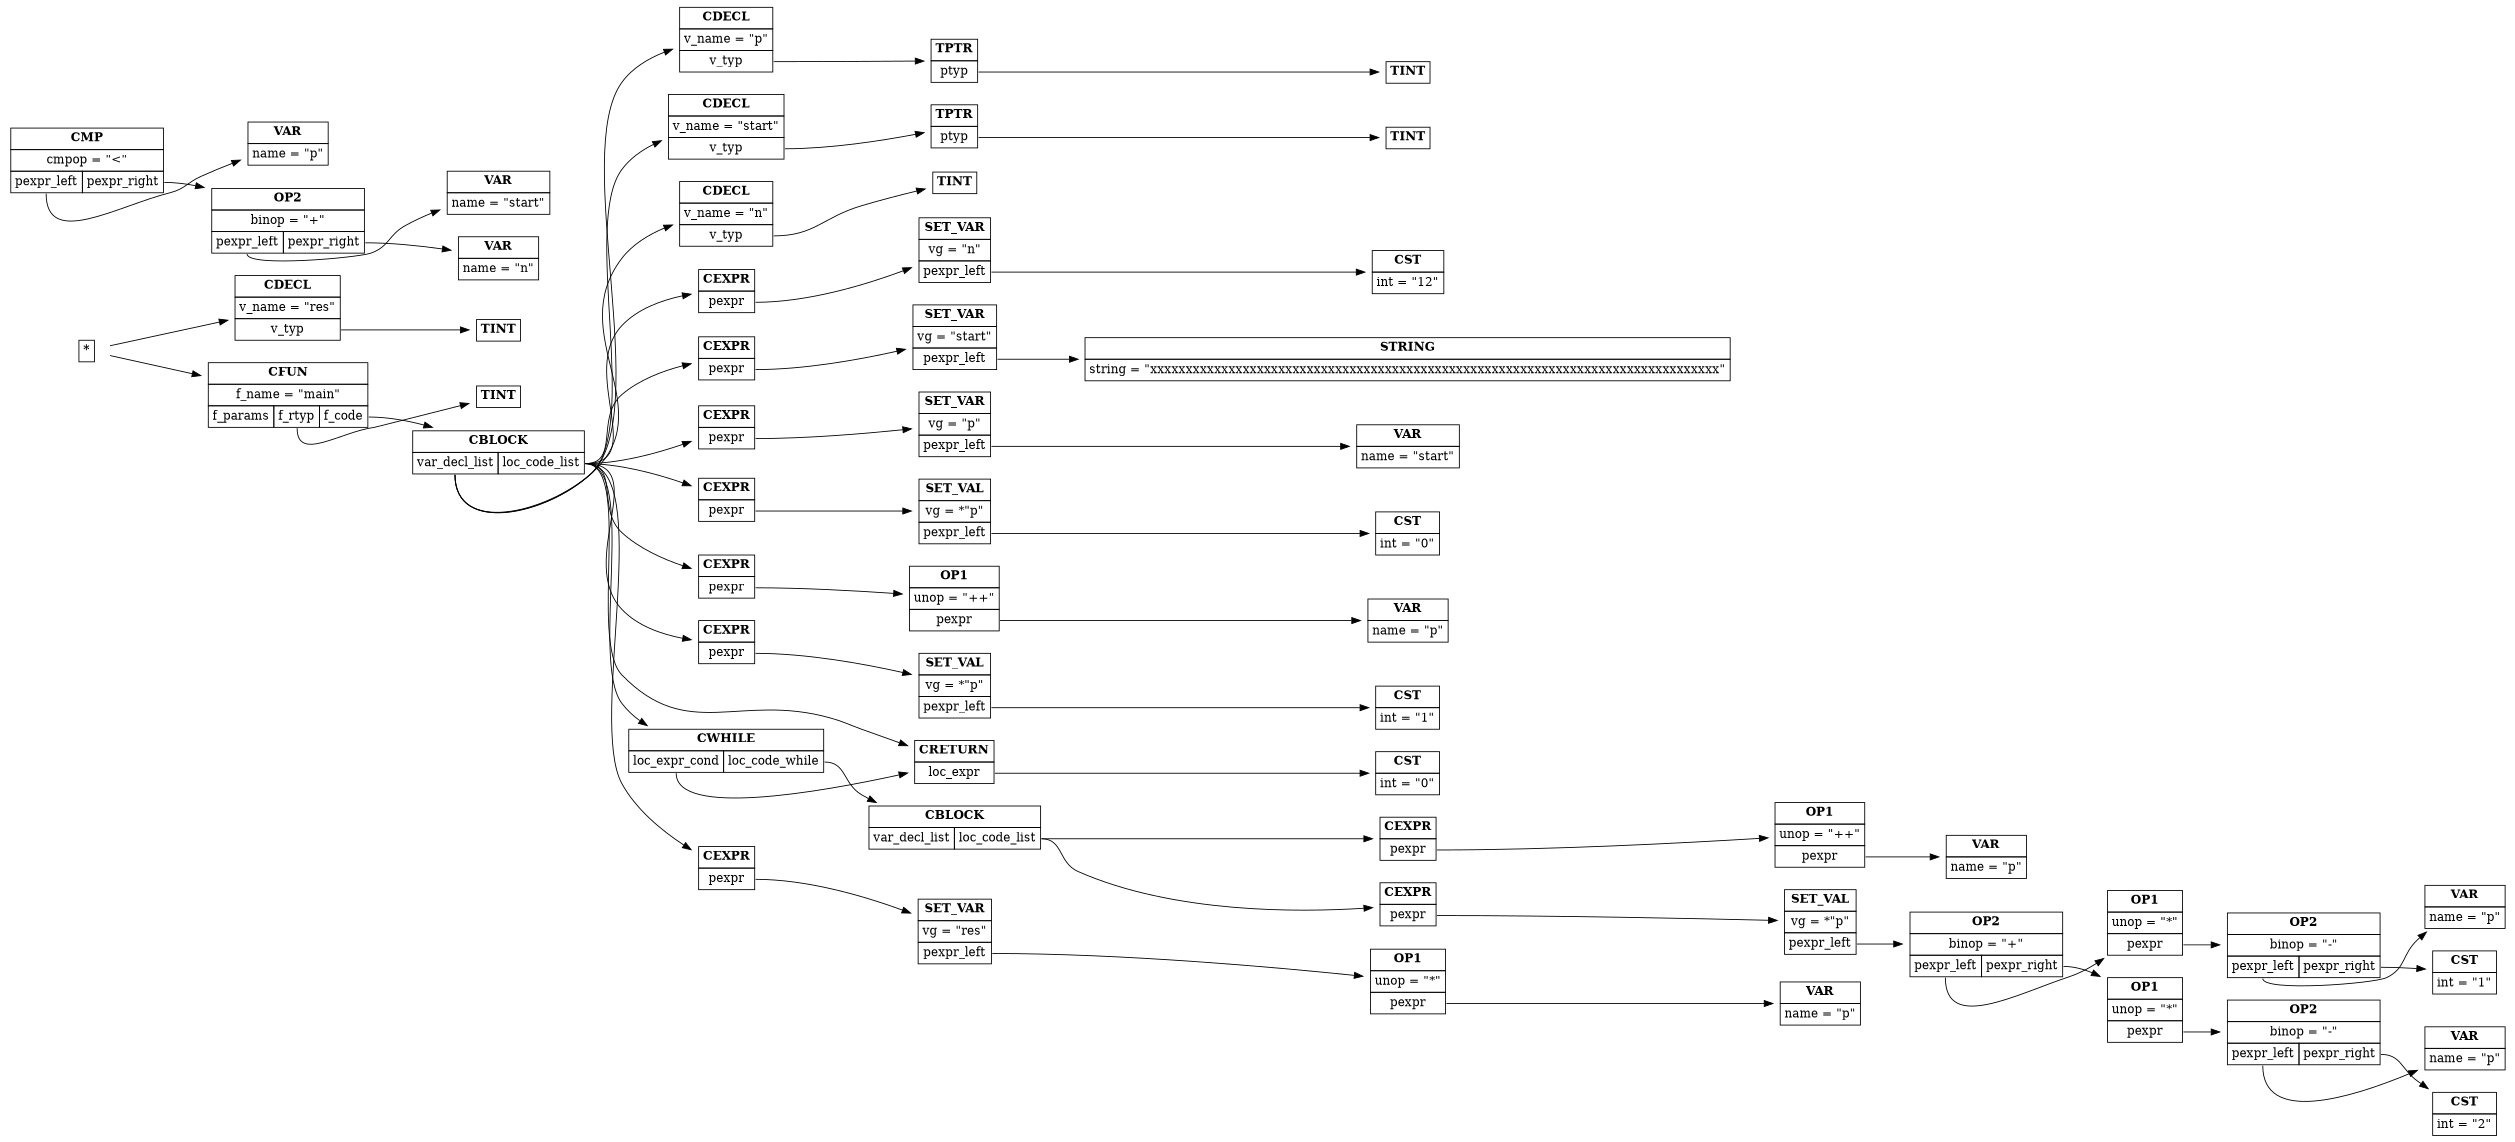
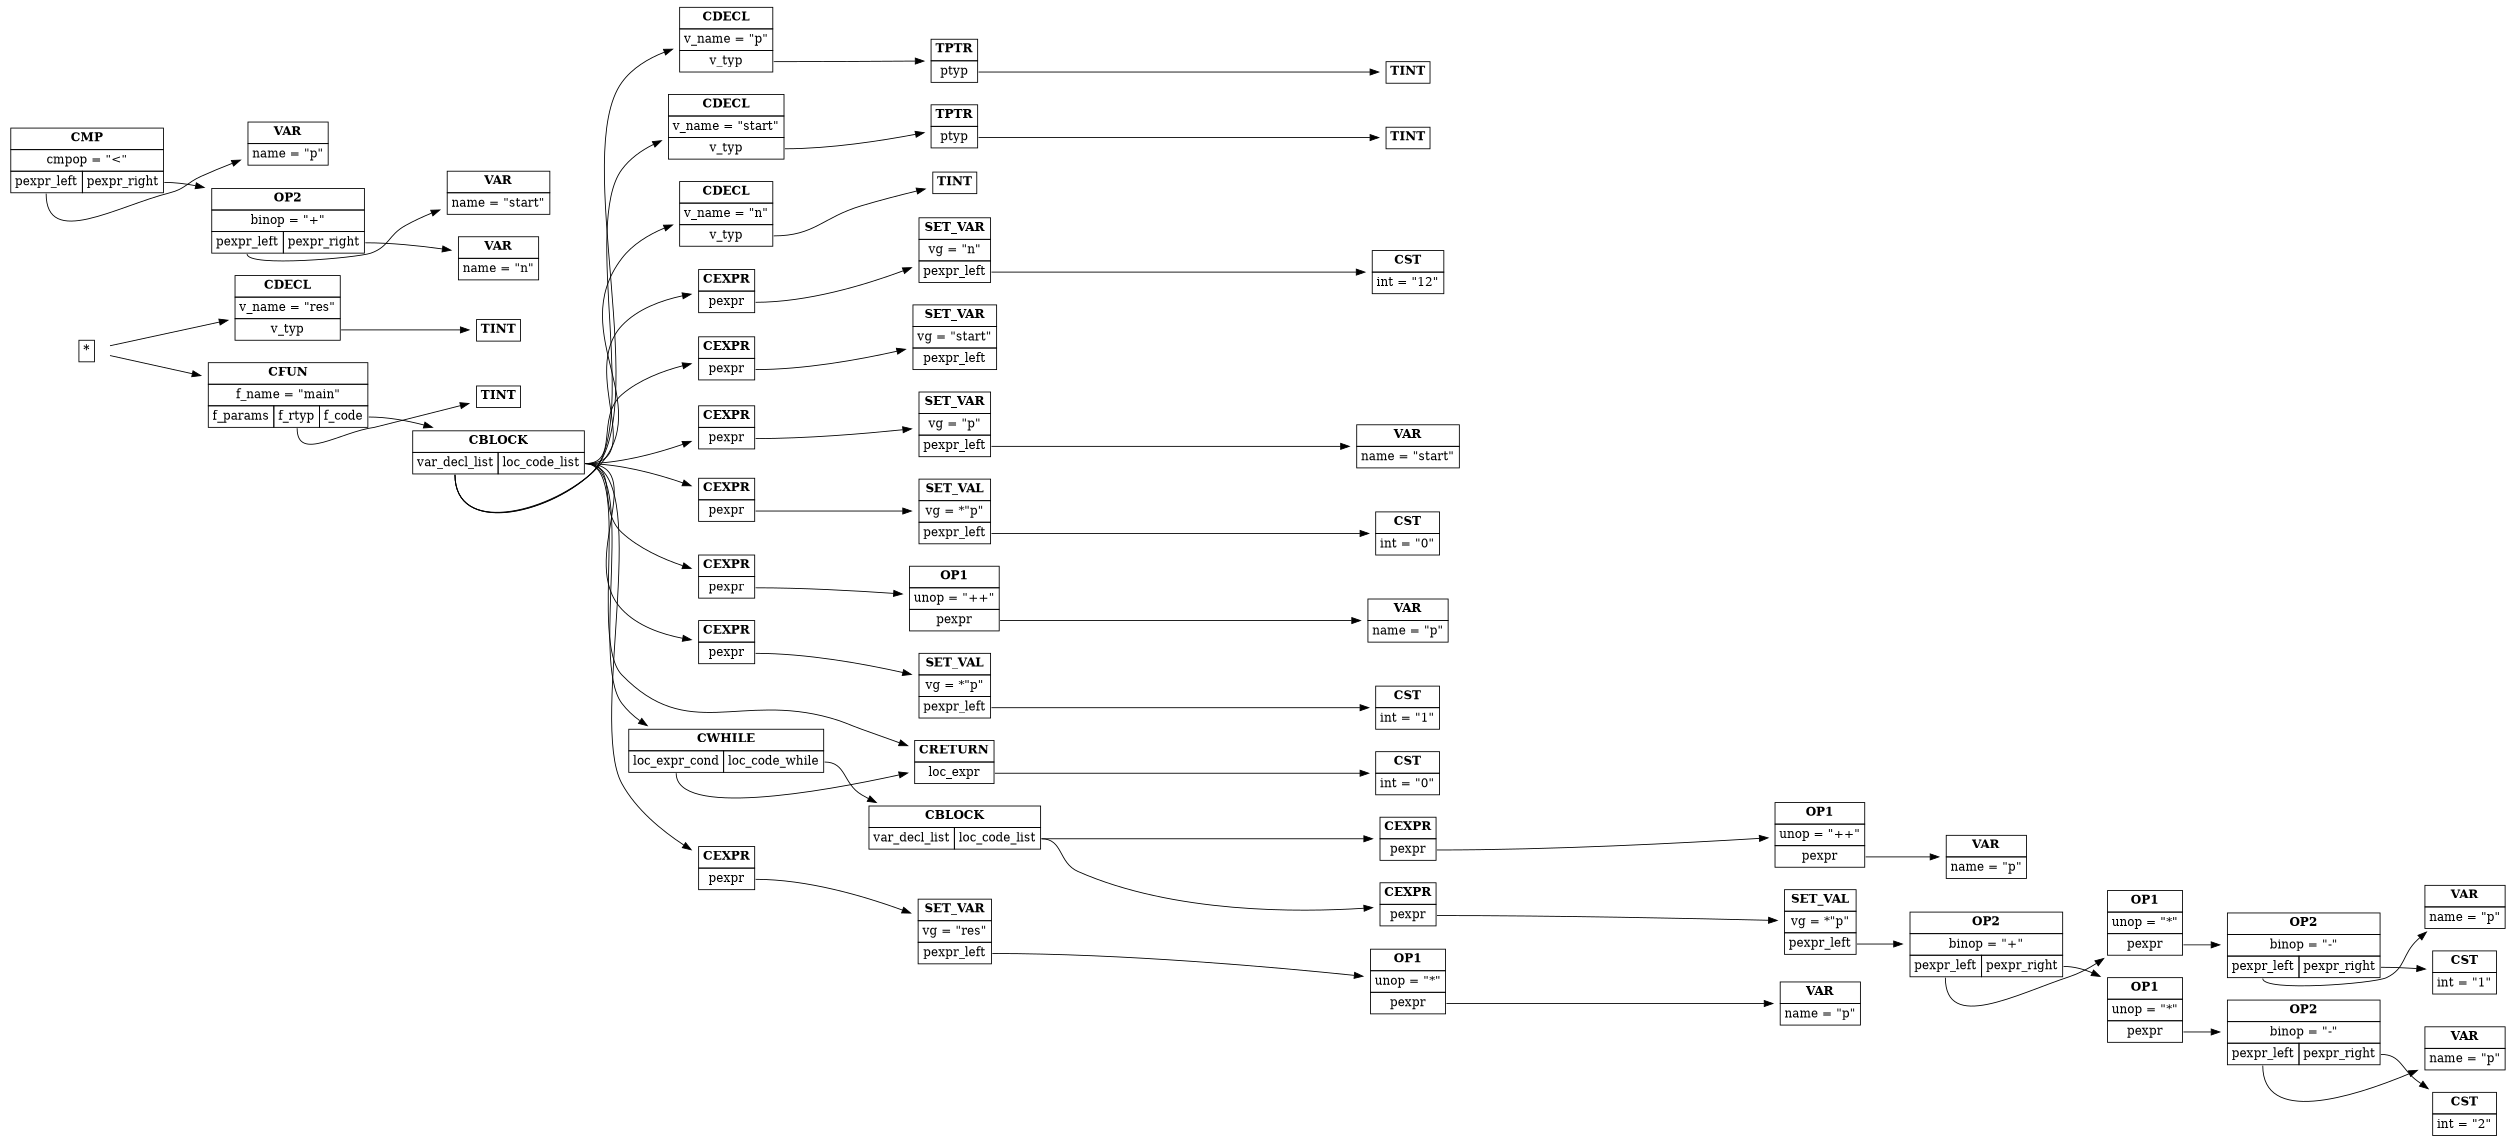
node "STRING": removed
